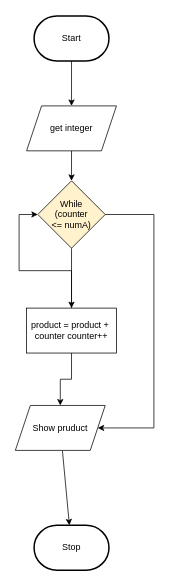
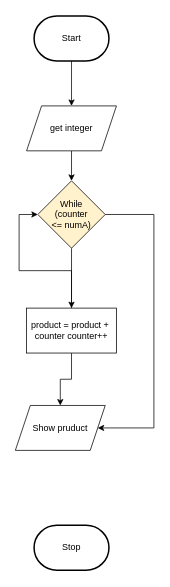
edge "Show pruduct" -> "Stop": removed
